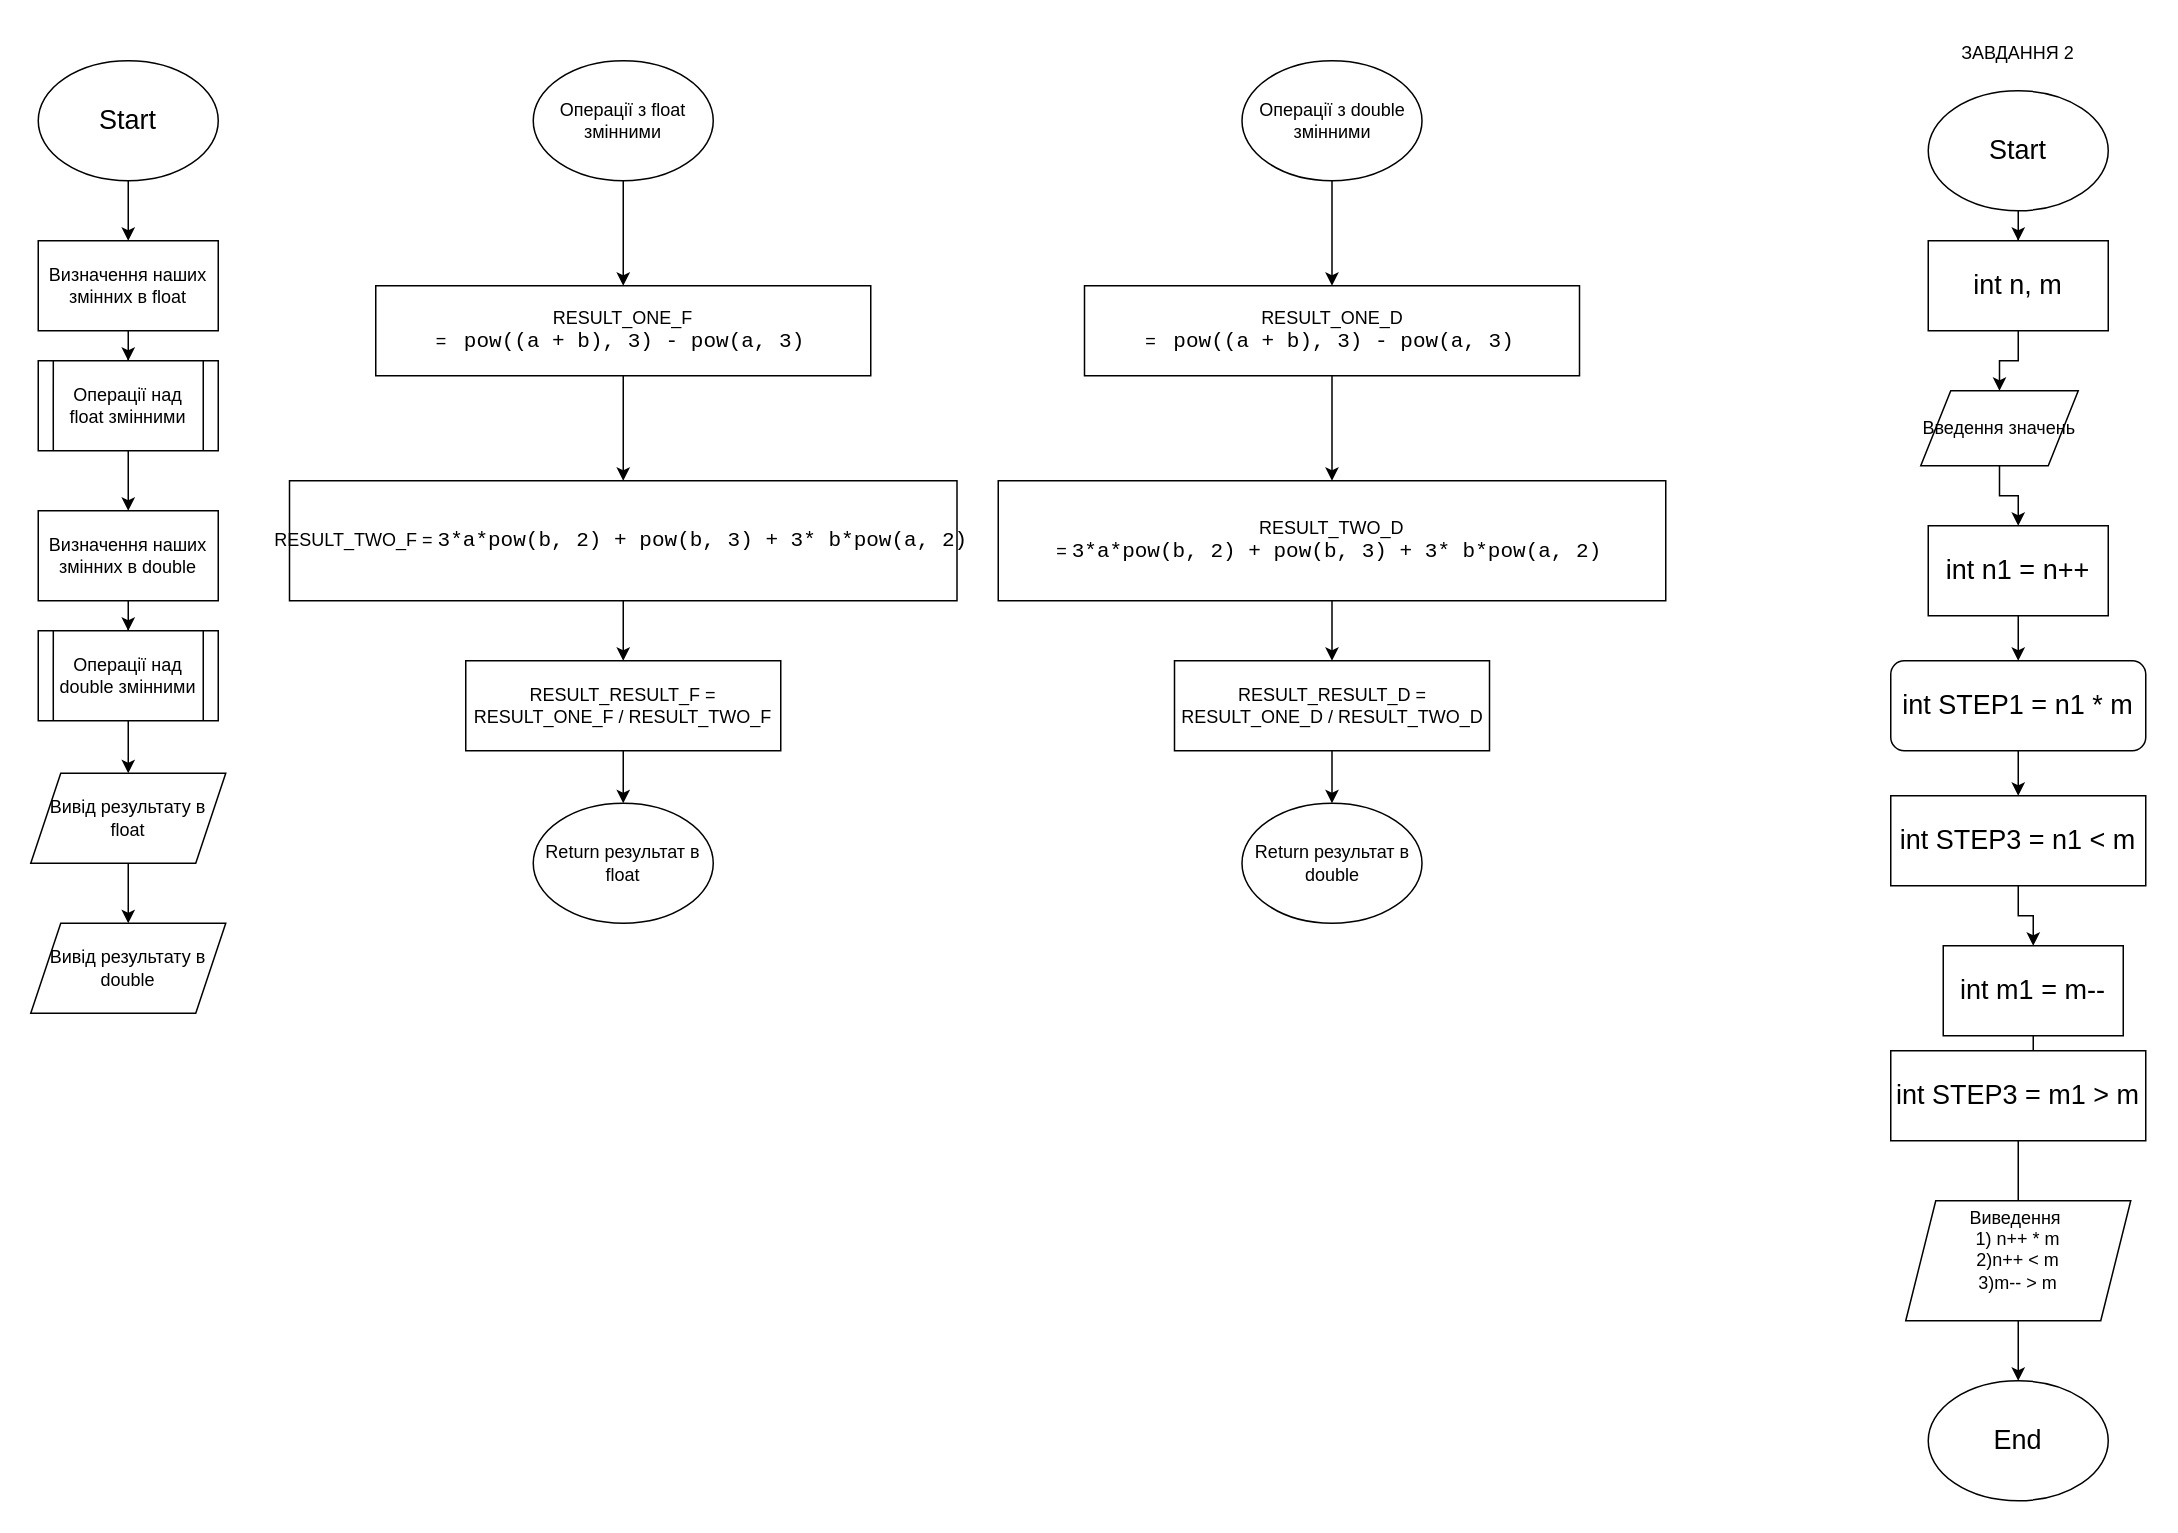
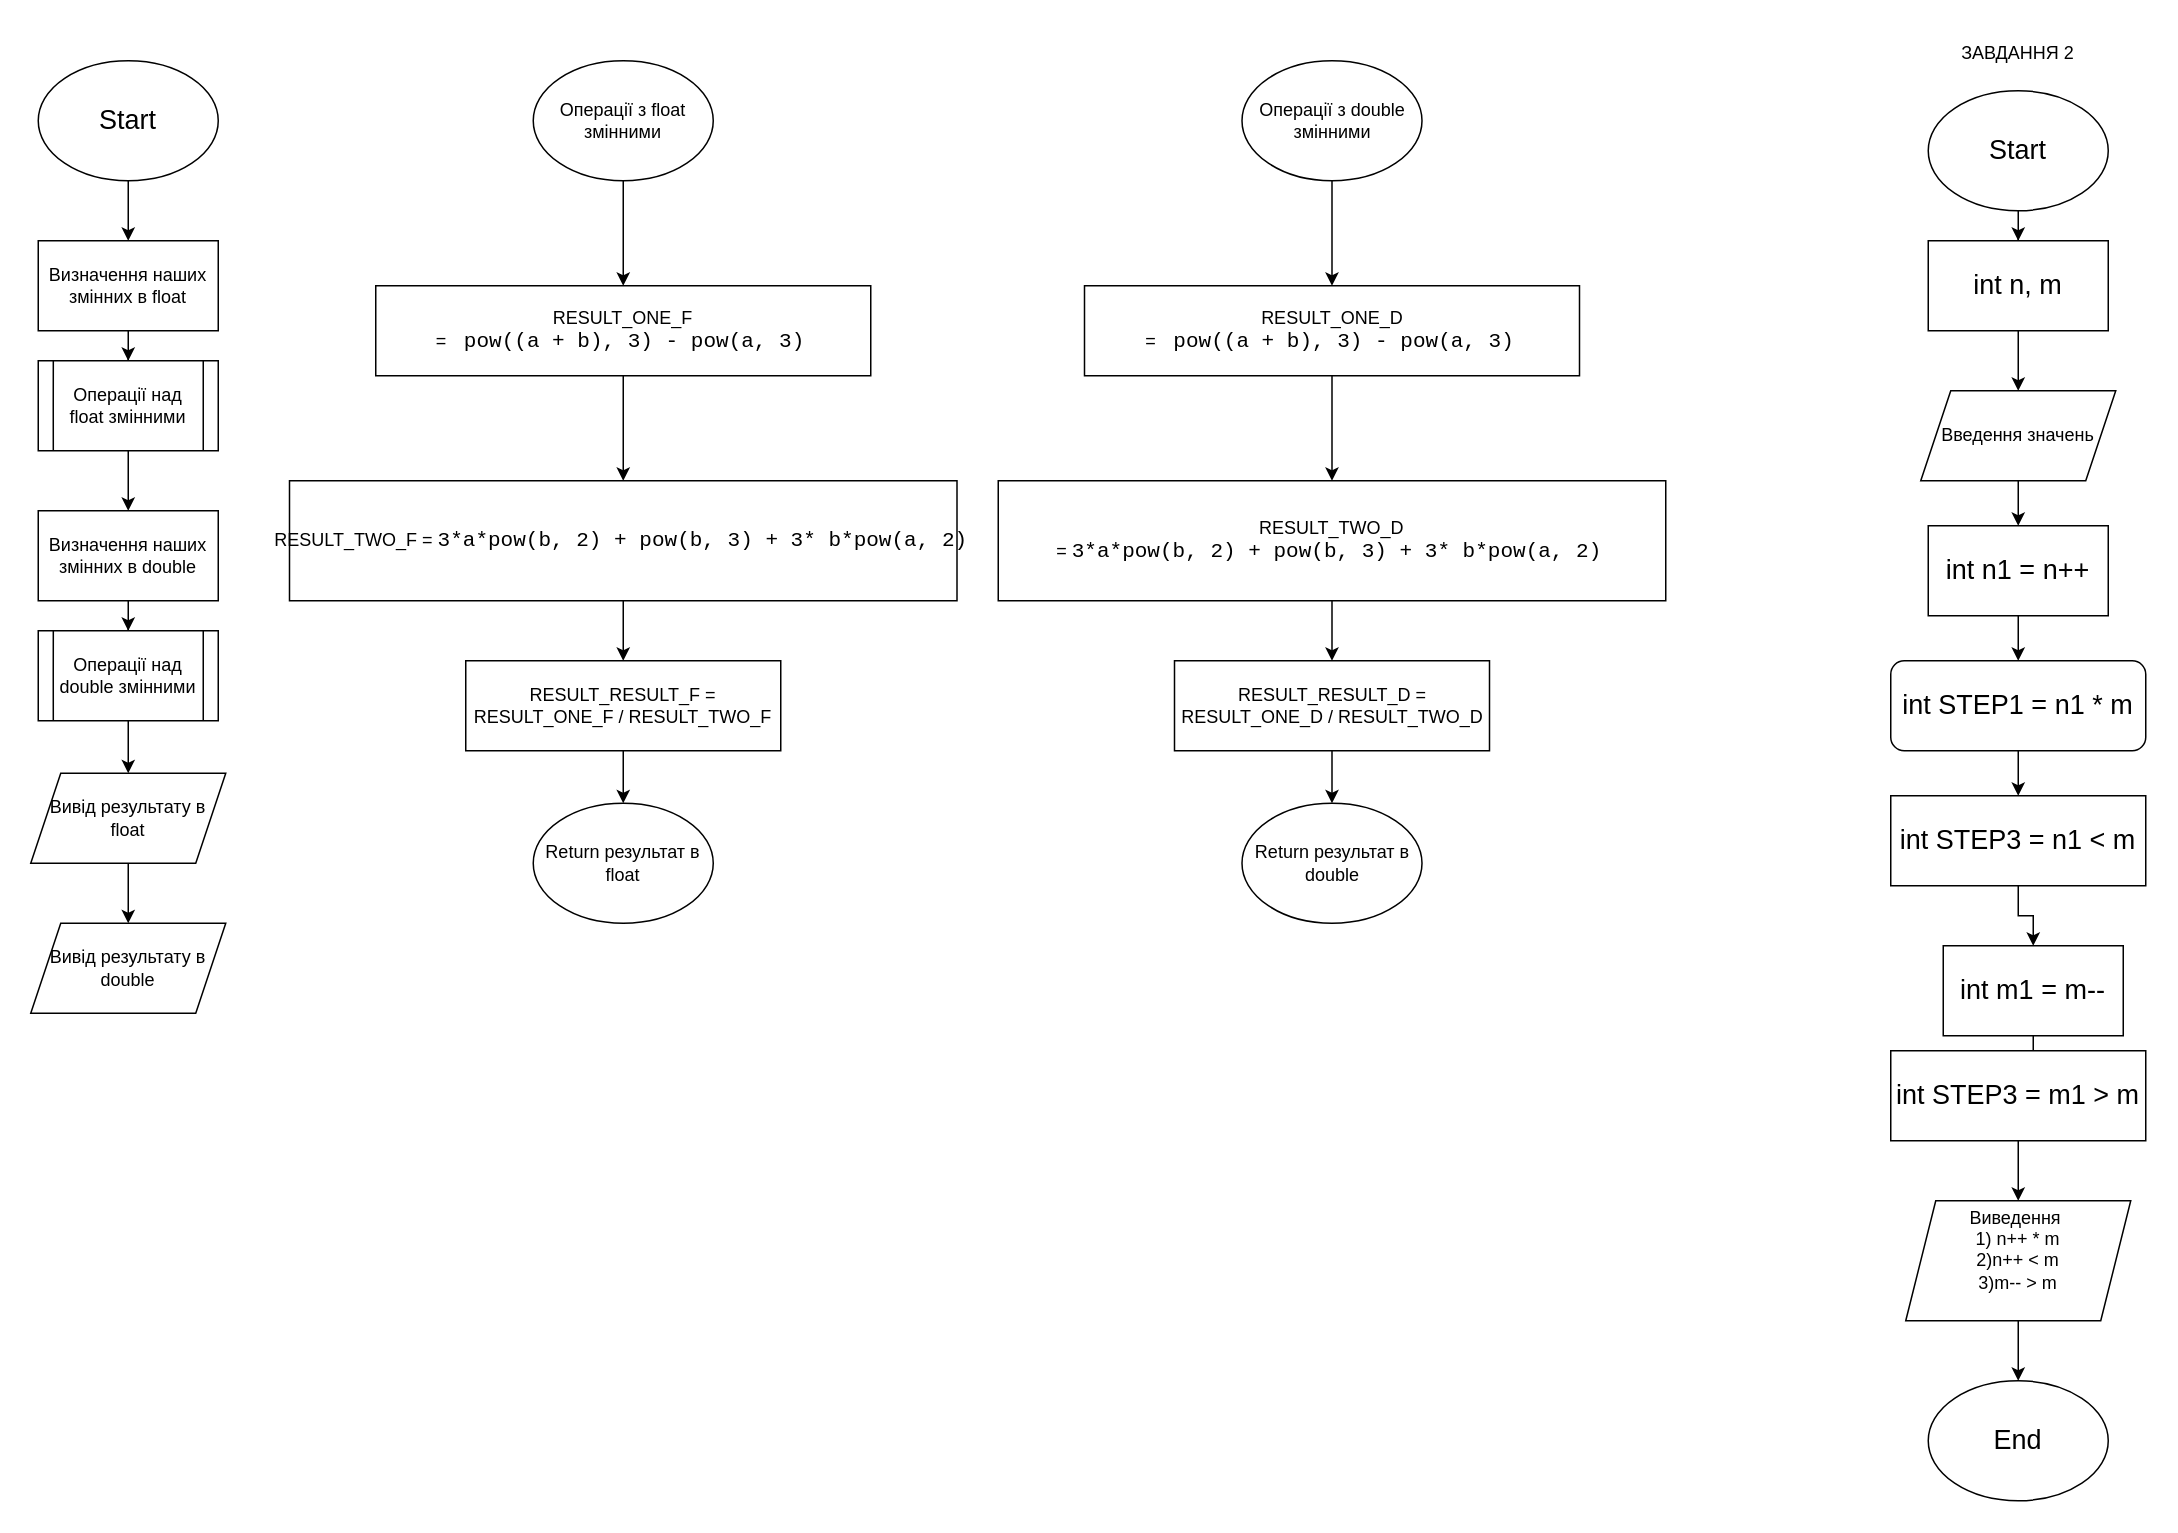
node "Введення значень": size 158x75 -> 195x90
edge "int STEP3 = m1 > m" -- "Виведення 1) n++ * m 2)n++ < m 3)m-- > m": arrowhead none -> classic
